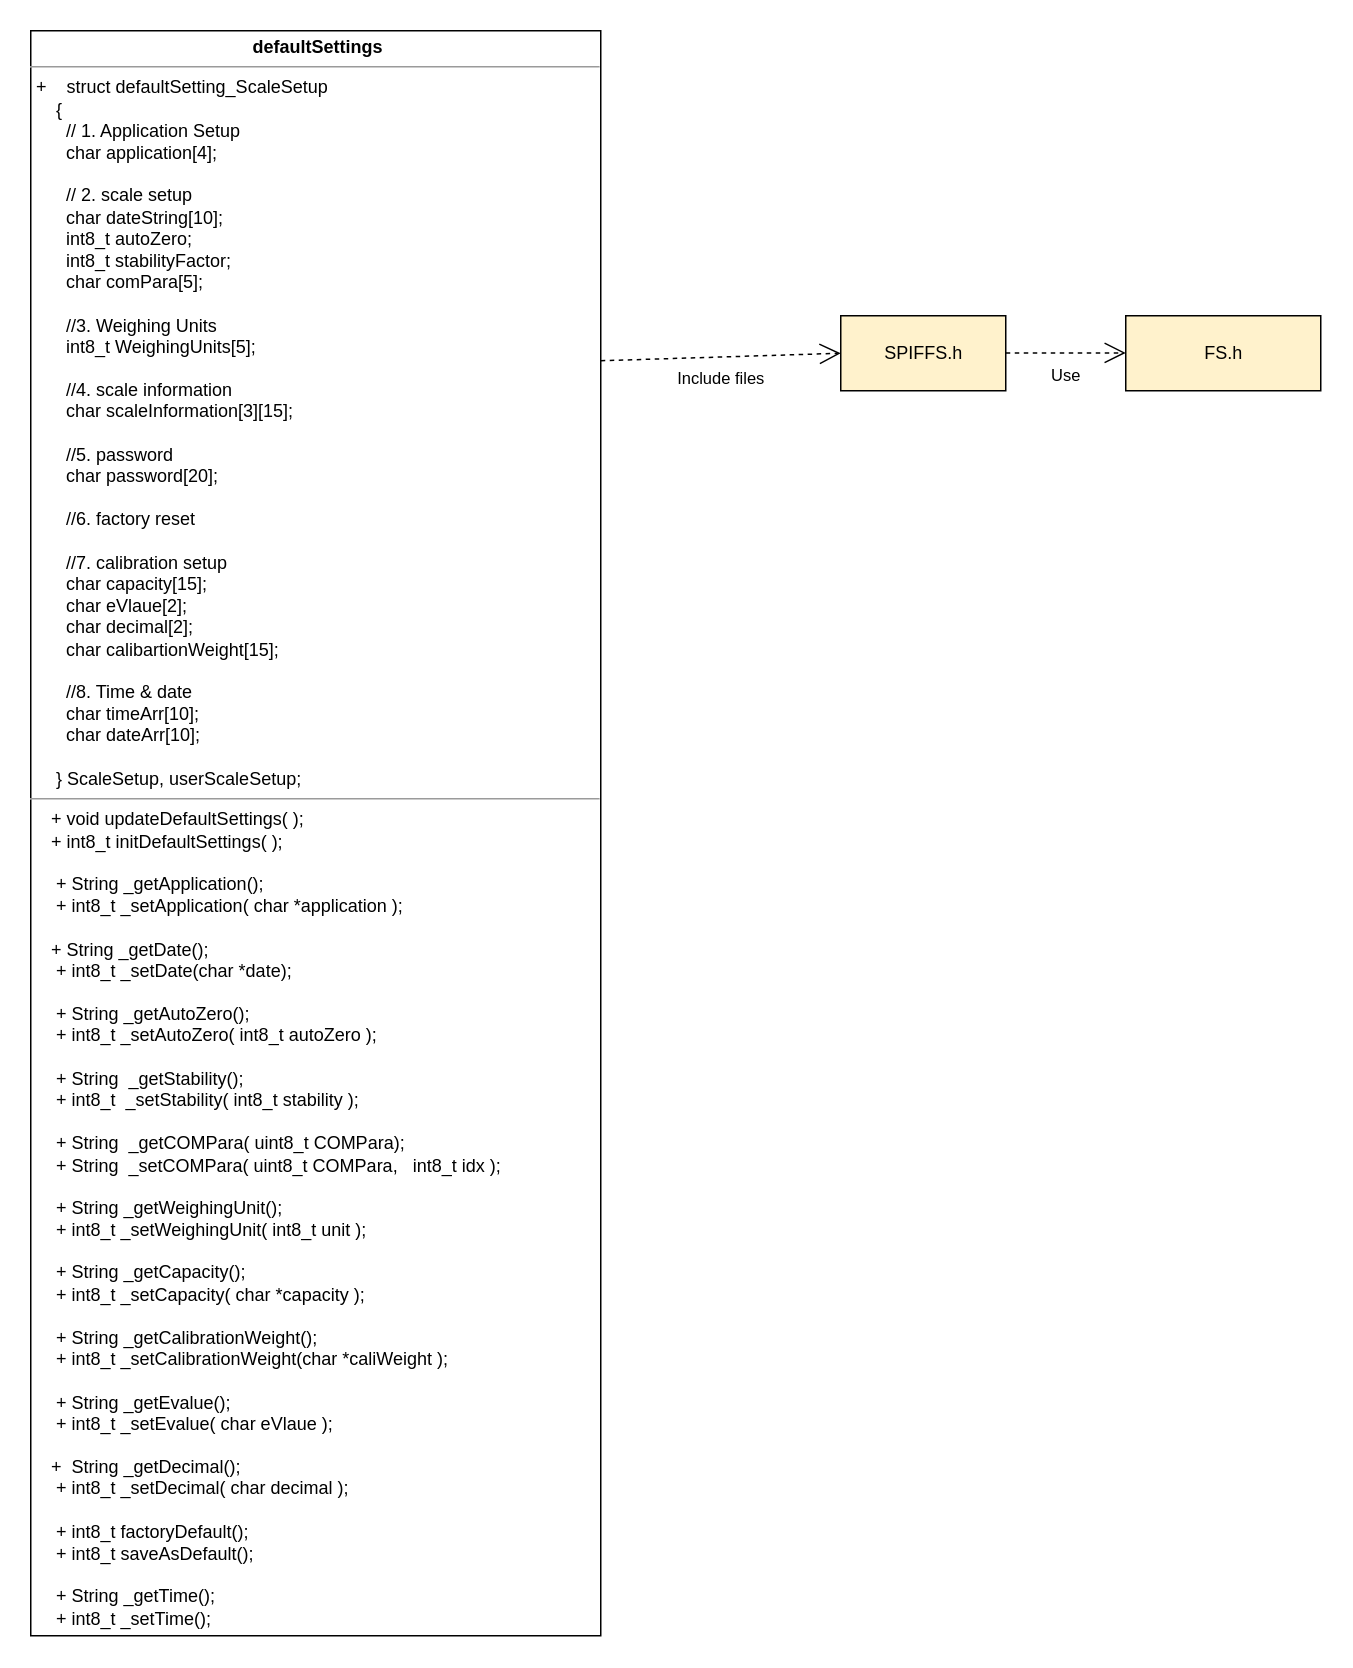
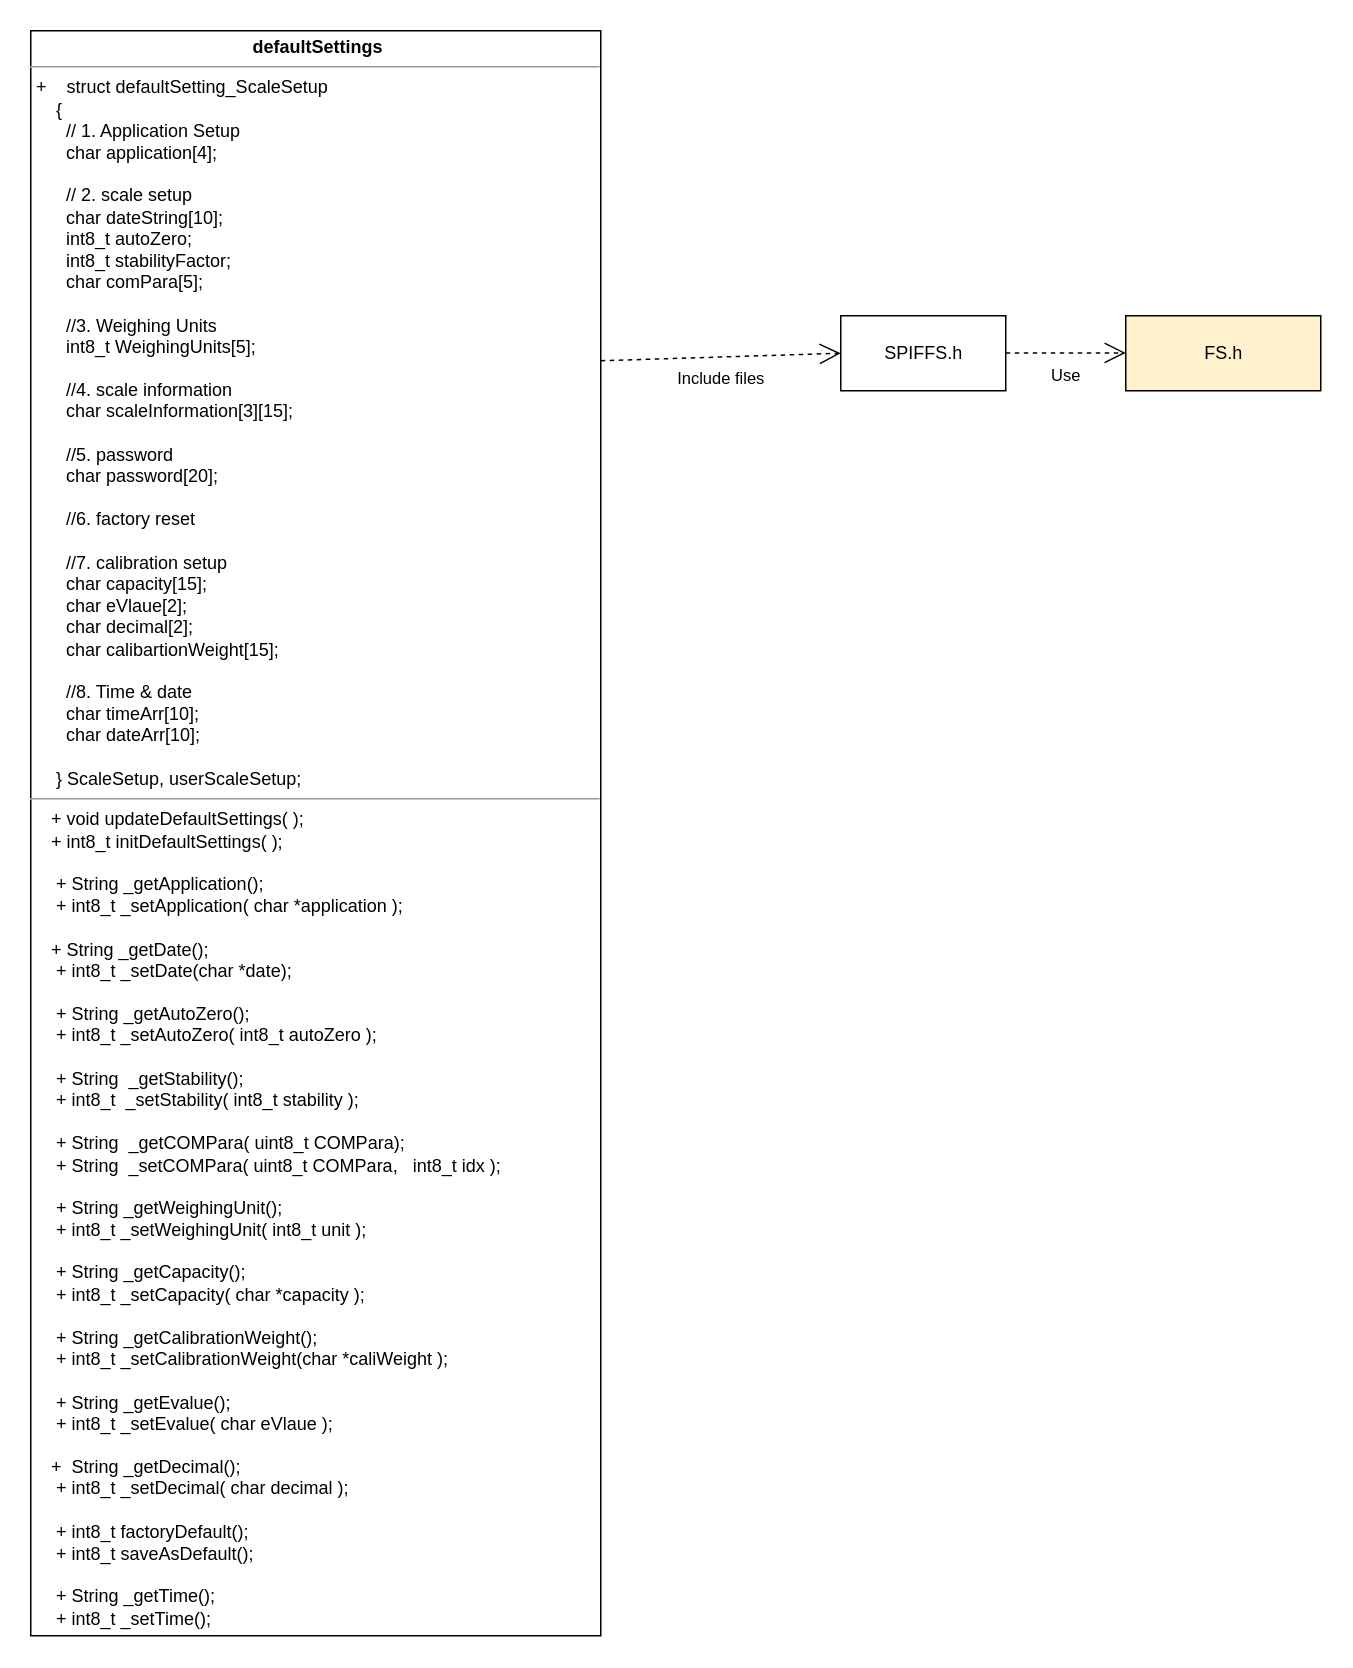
node "SPIFFS.h": fillcolor #fff2cc -> #ffffff
